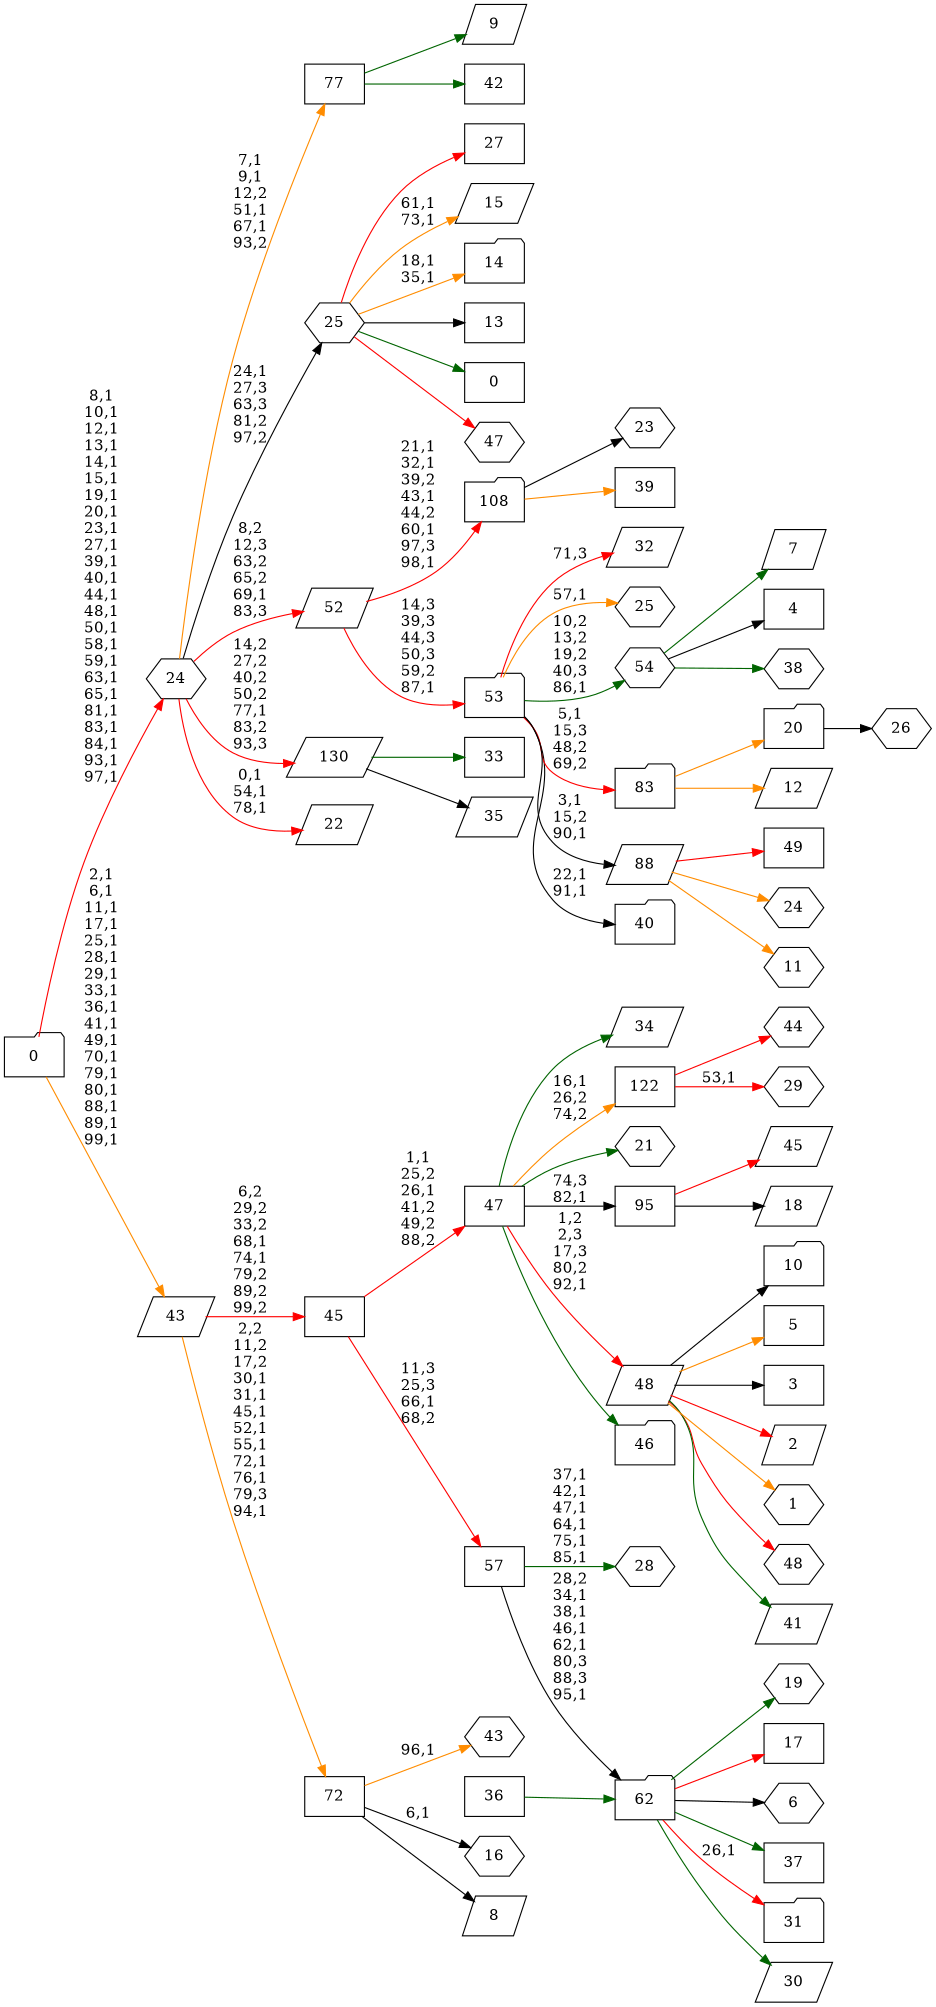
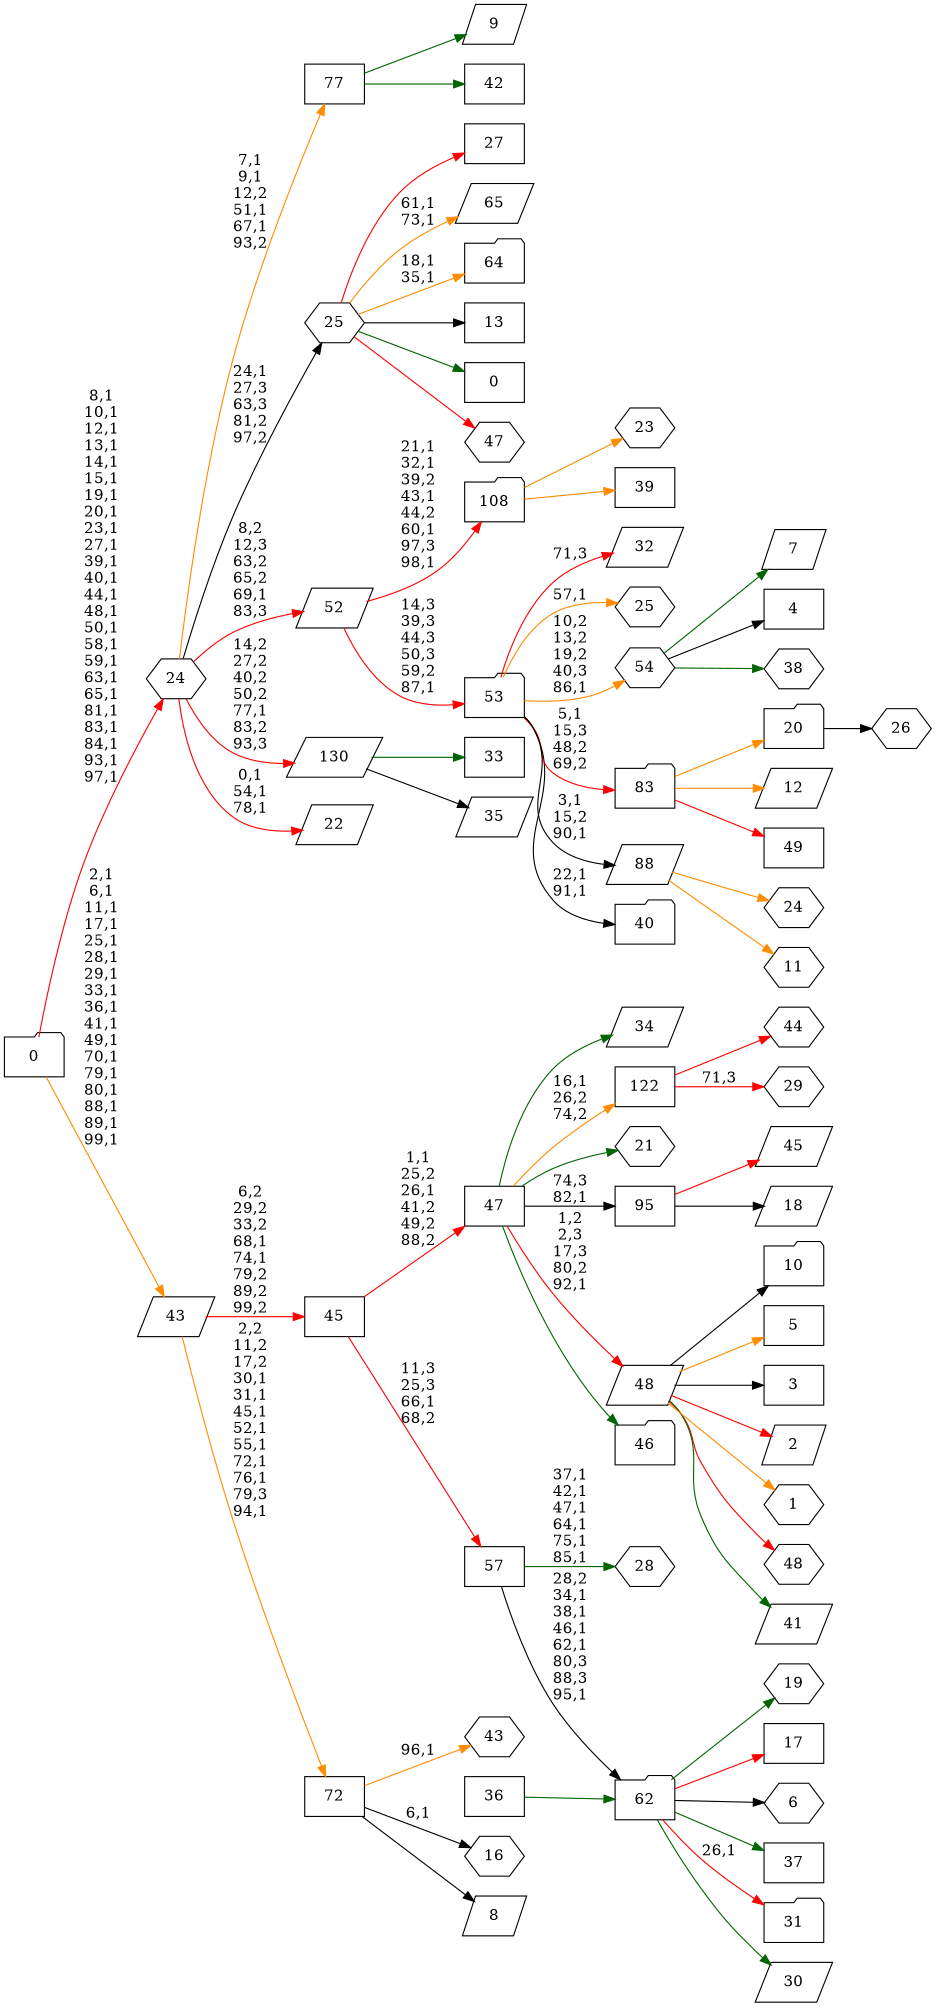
node "15": label "15" -> "65"
node "14": label "14" -> "64"
edge "108" -> "23": color black -> darkorange
edge "53" -> "54": color darkgreen -> darkorange
edge "88" -> "49": now "83" -> "49"
edge "122" -> "29": label "53,1" -> "71,3"
